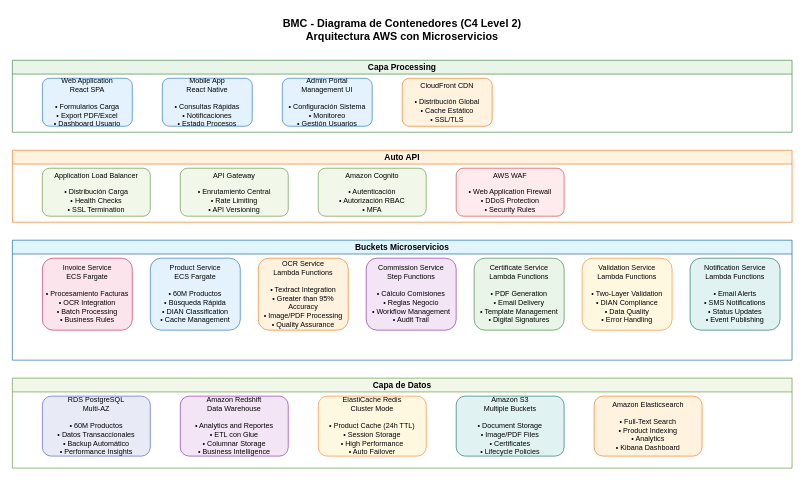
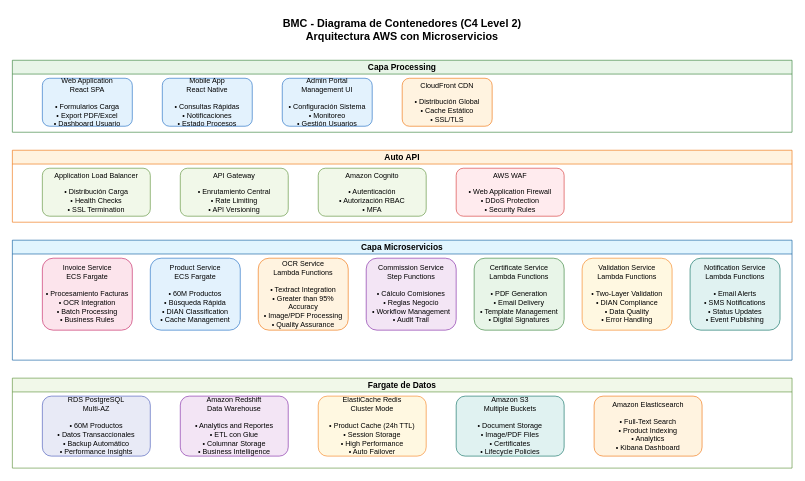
node "Buckets Microservicios": label "Buckets Microservicios" -> "Capa Microservicios"
node "Capa de Datos": label "Capa de Datos" -> "Fargate de Datos"
